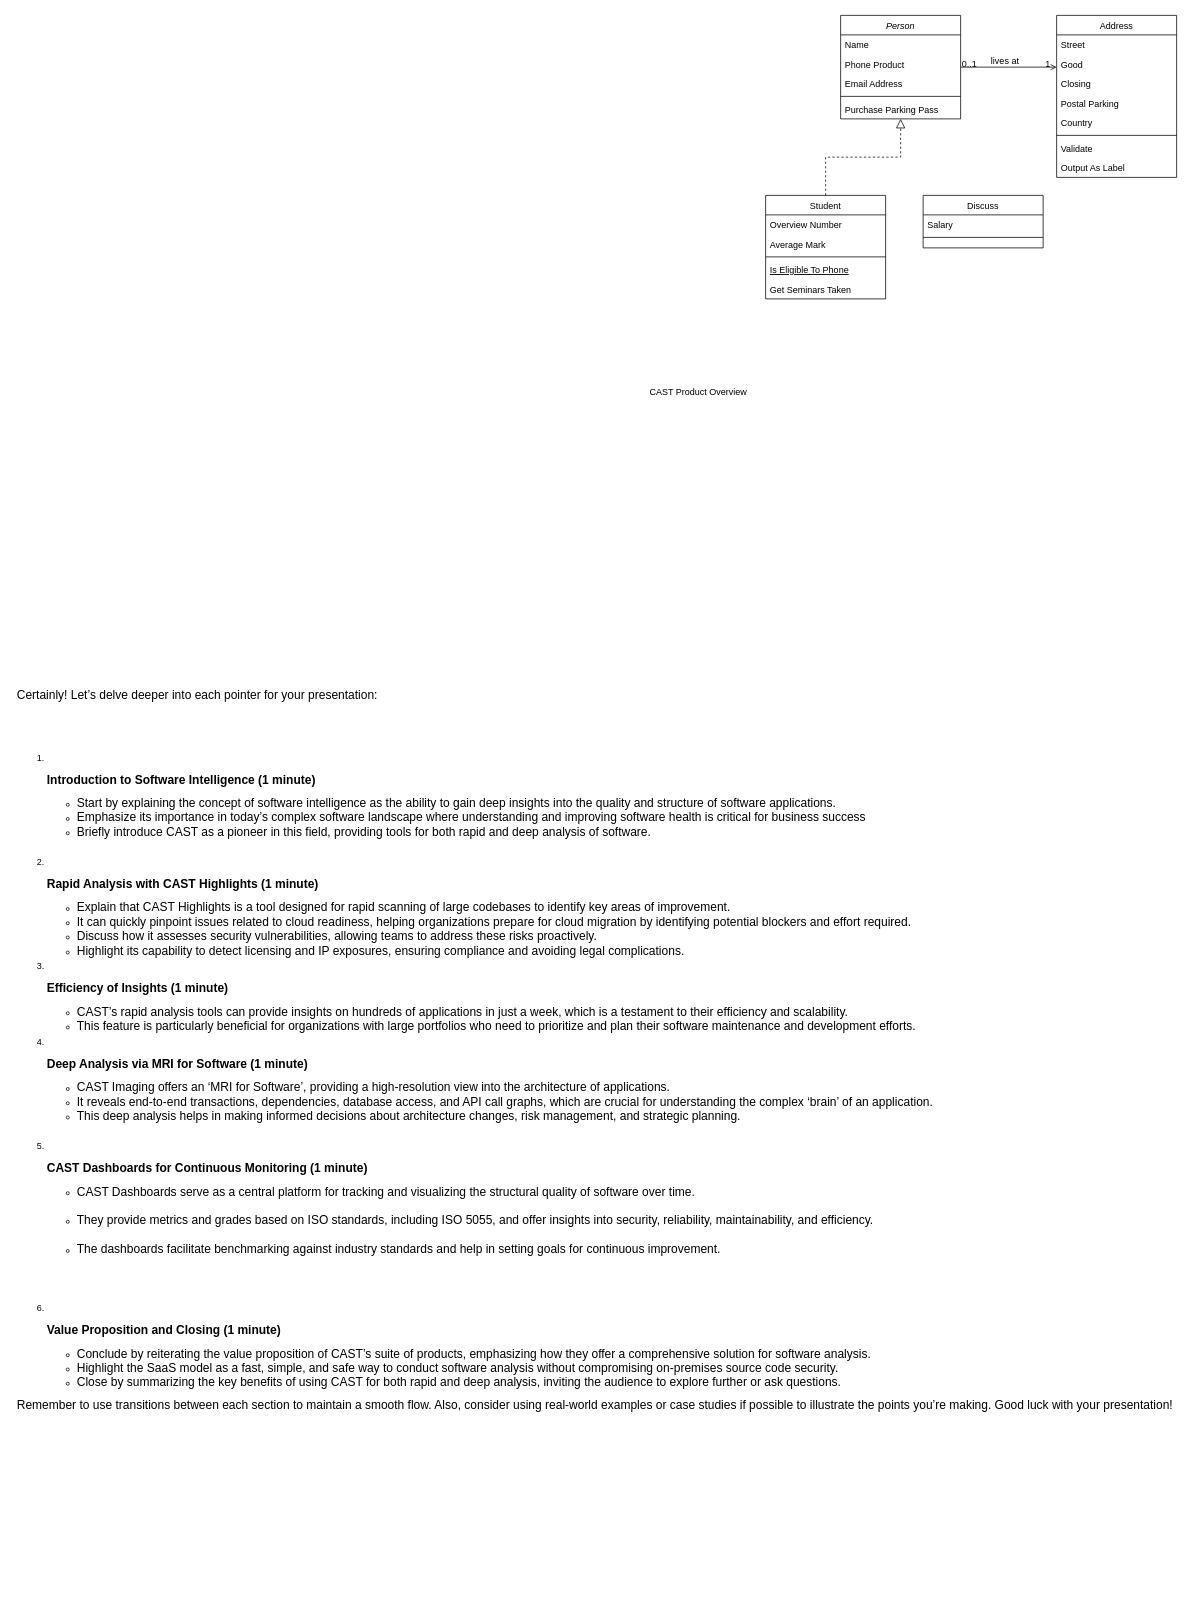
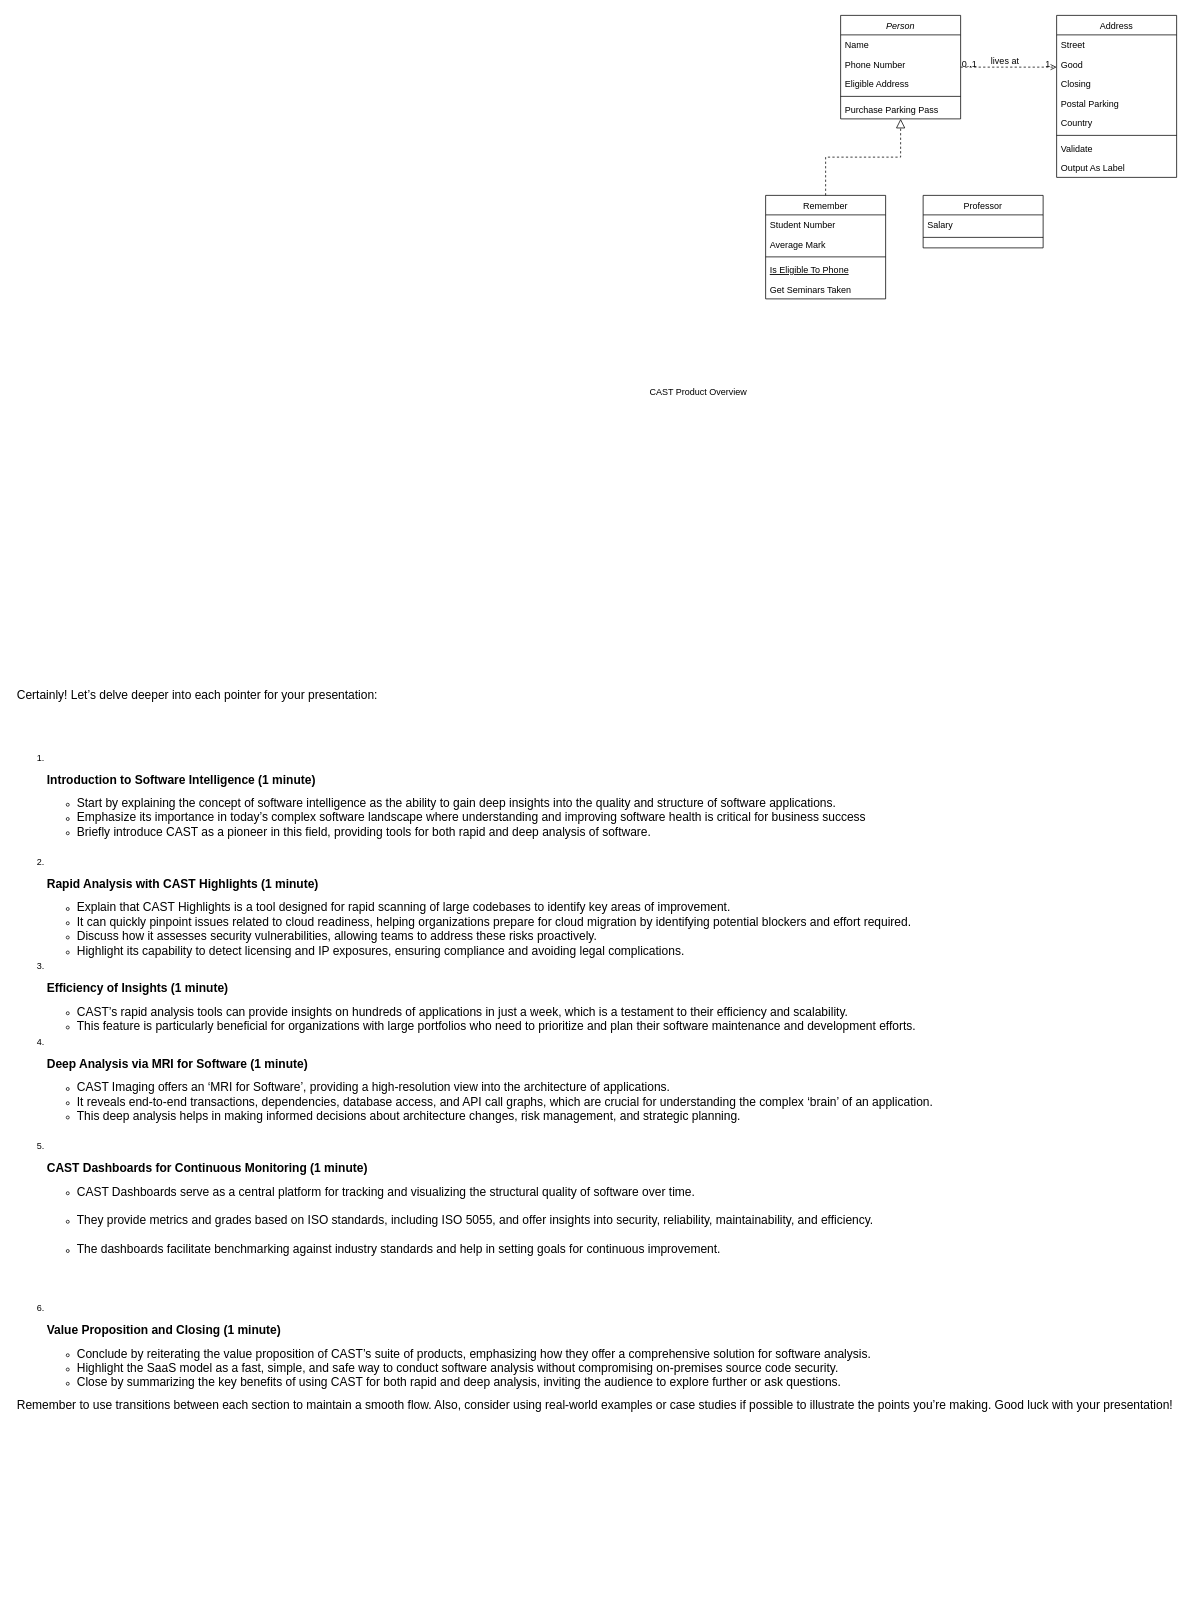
node "Phone Product": label "Phone Product" -> "Phone Number"
edge "Person" -> "Address": style solid -> dashed
node "Email Address": label "Email Address" -> "Eligible Address"
node "Student": label "Student" -> "Remember"
node "Discuss": label "Discuss" -> "Professor"
node "Overview Number": label "Overview Number" -> "Student Number"
